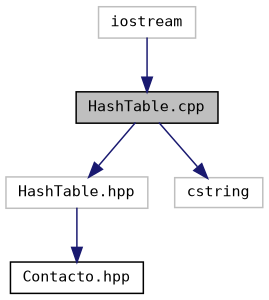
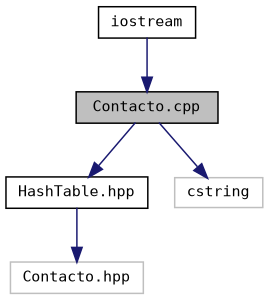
node "iostream": color grey75 -> black
node "HashTable.cpp": label "HashTable.cpp" -> "Contacto.cpp"
node "HashTable.hpp": color grey75 -> black
node "Contacto.hpp": color black -> grey75
